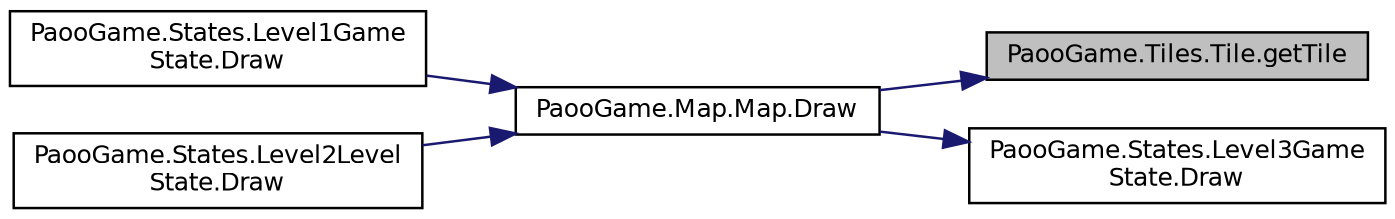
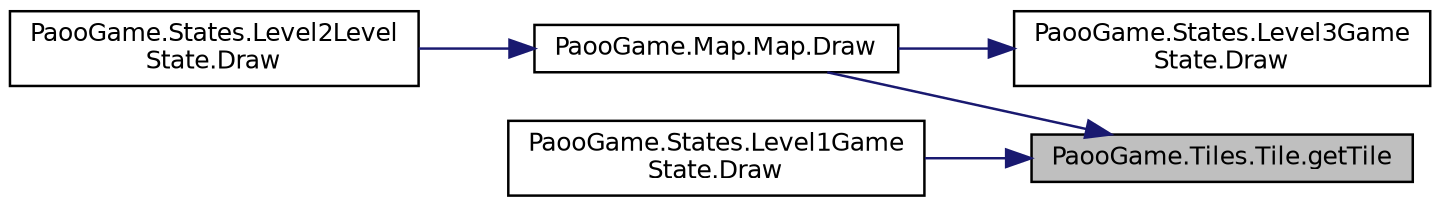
edge "PaooGame.States.Level1Game State.Draw" -> "PaooGame.Map.Map.Draw": now "PaooGame.States.Level1Game State.Draw" -> "PaooGame.Tiles.Tile.getTile"
